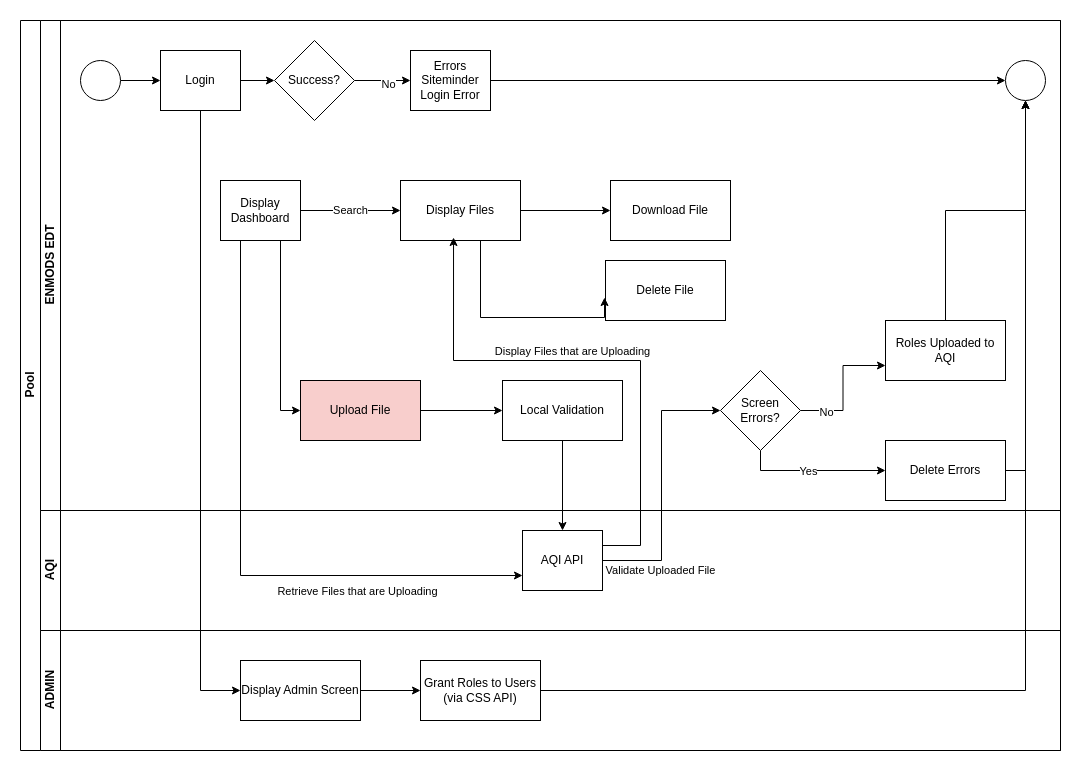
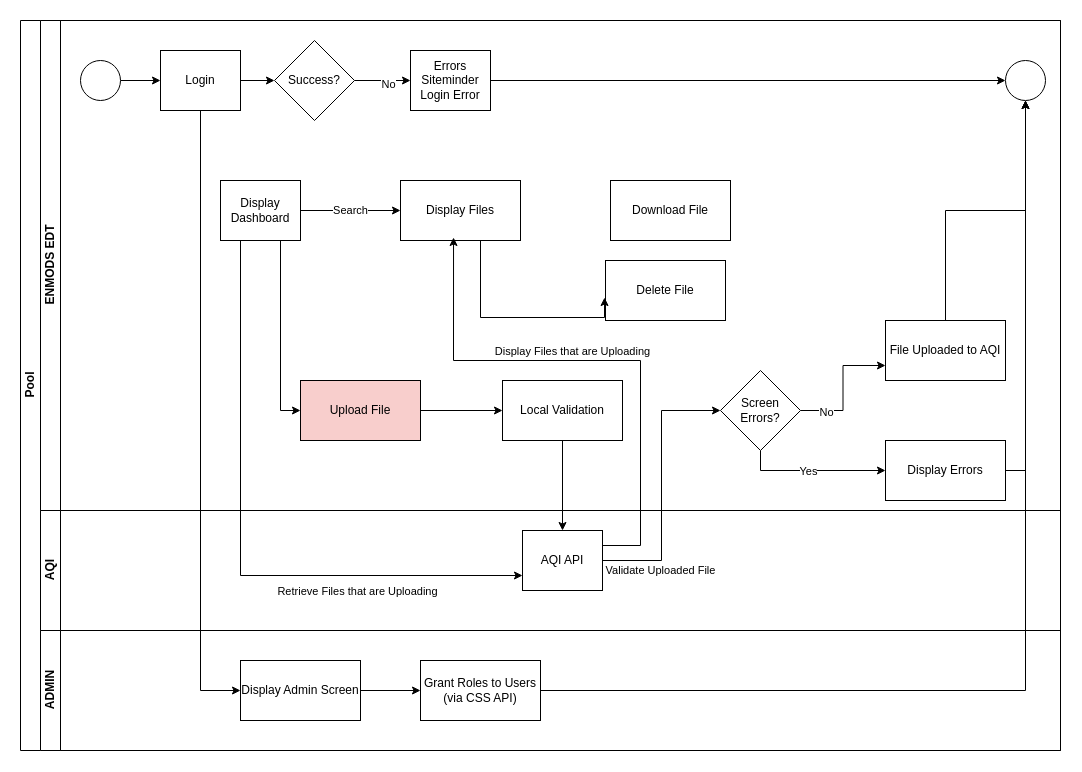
edge "Display Files" -> "Download File": removed
node "Roles Uploaded to AQI": label "Roles Uploaded to AQI" -> "File Uploaded to AQI"
node "Delete Errors": label "Delete Errors" -> "Display Errors"
